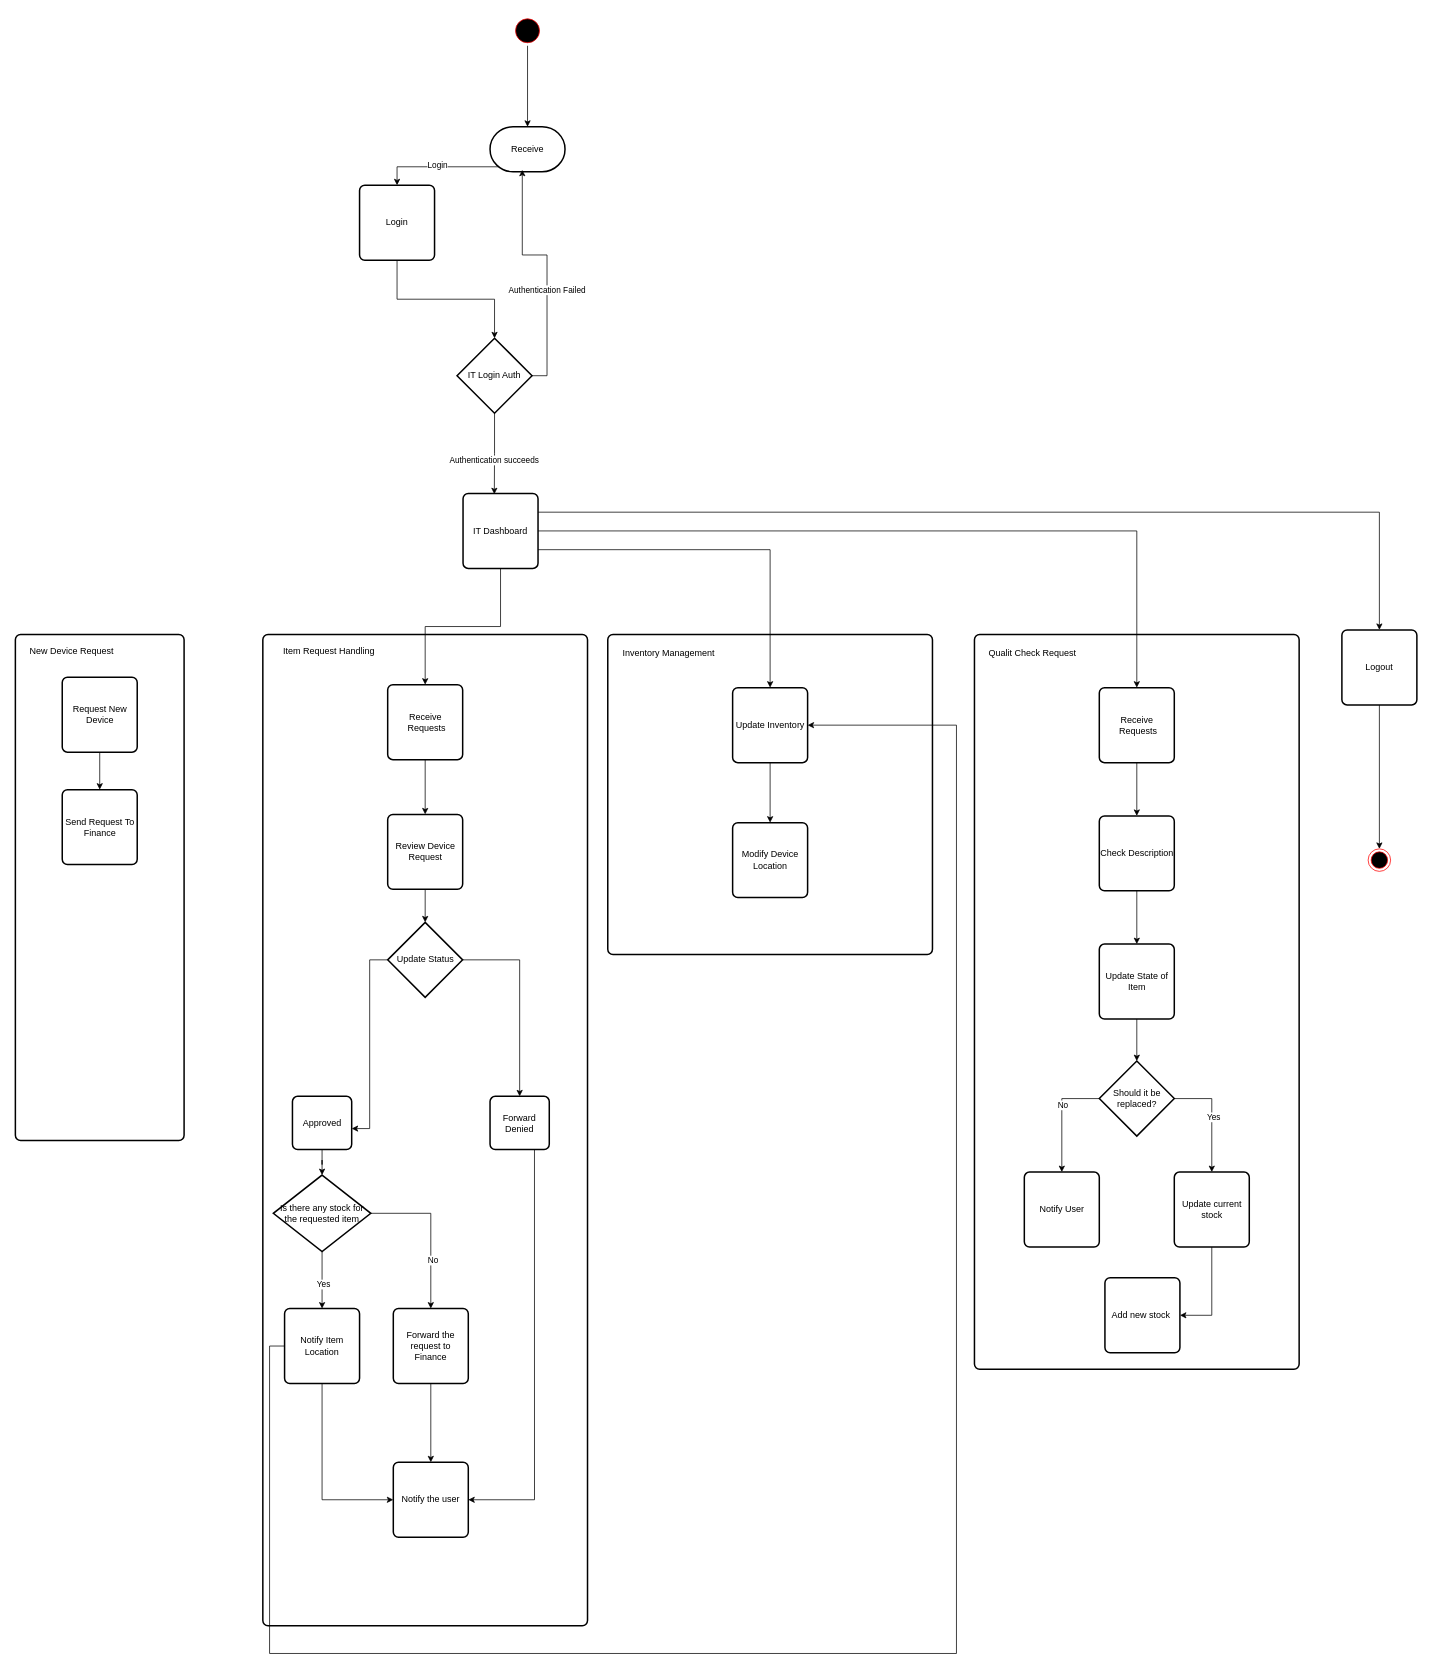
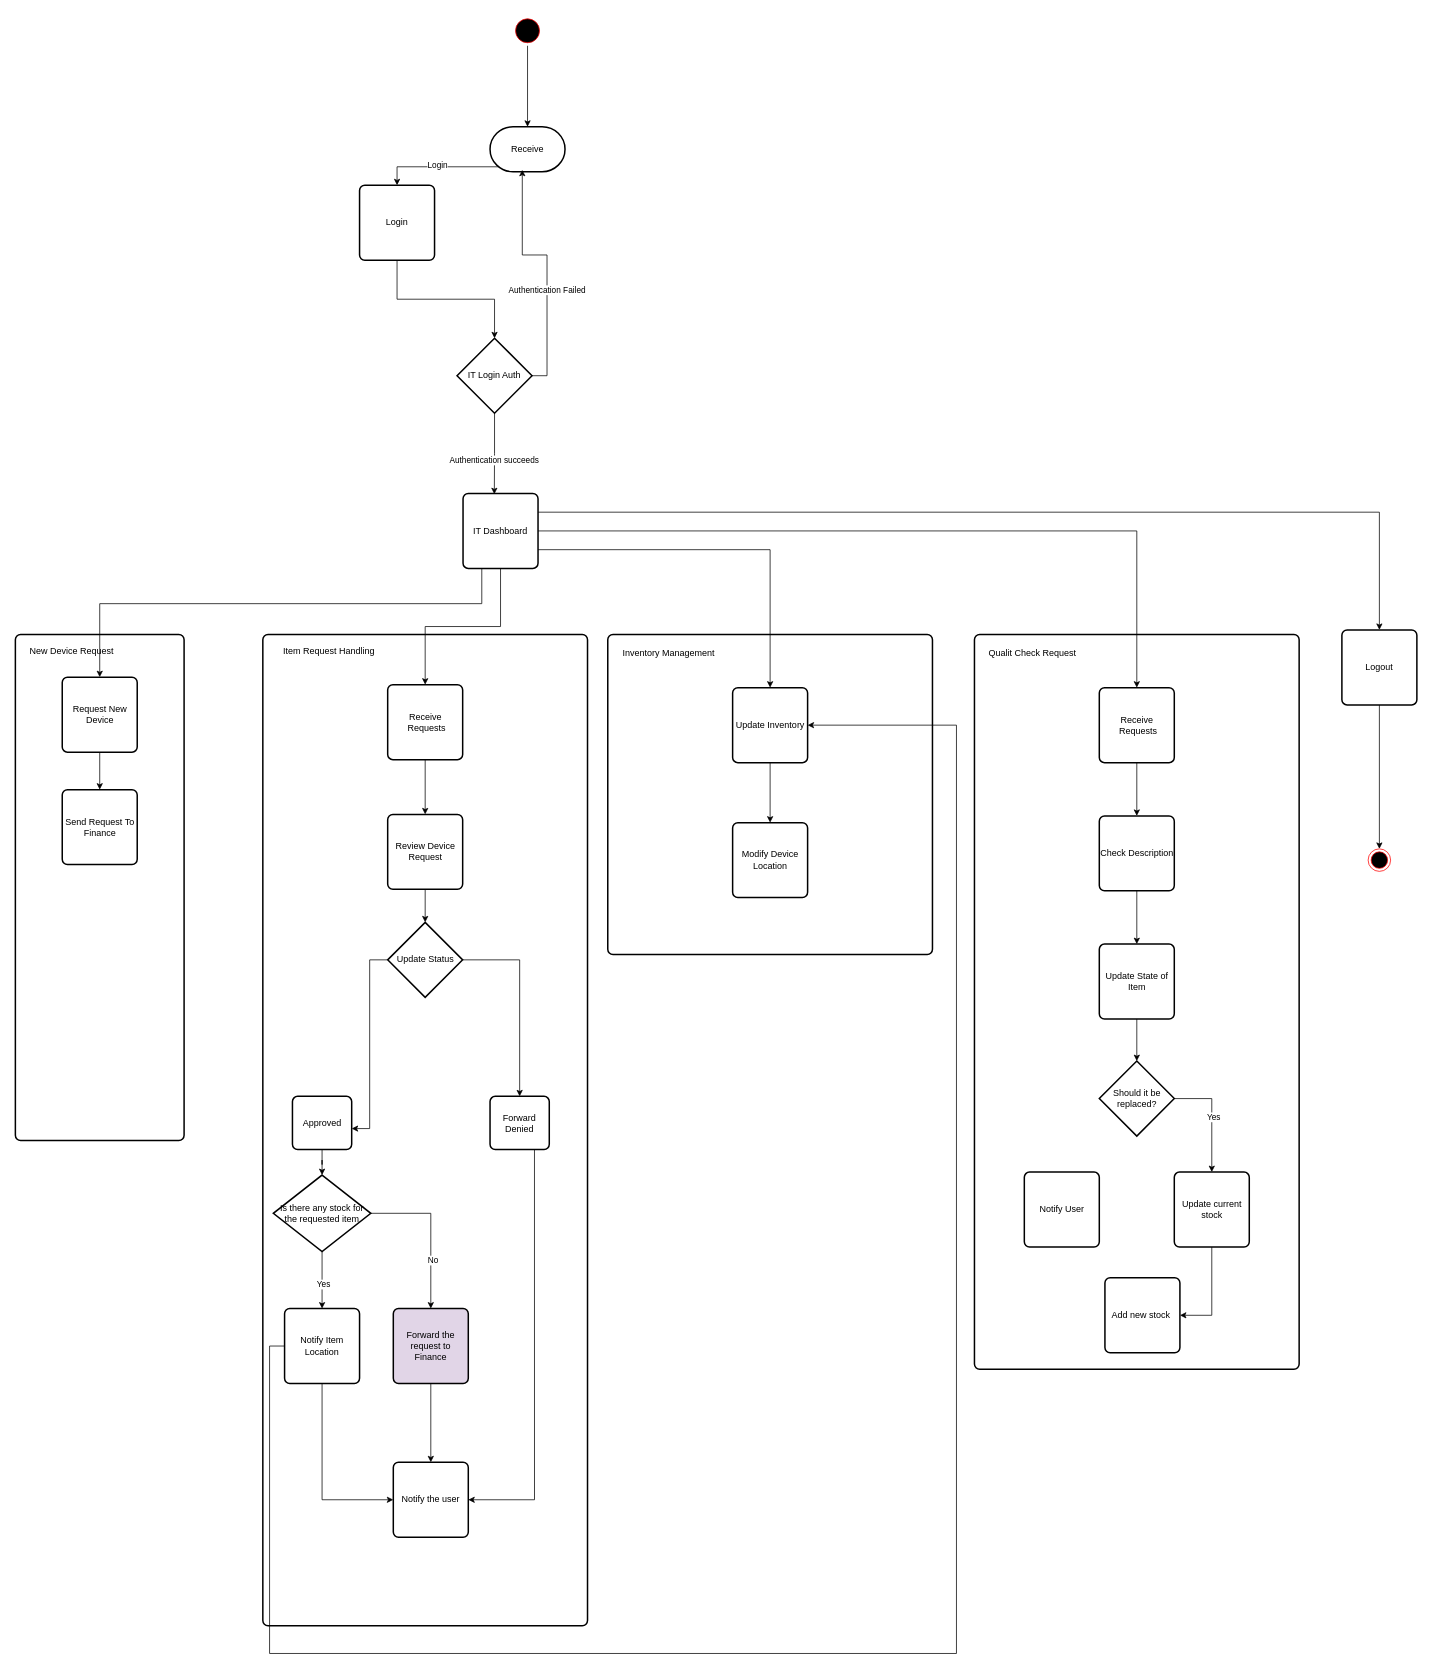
edge "IT Dashboard" -> "Request New Device": added
edge "Should it be replaced?" -> "Notify User": removed, label "No"
node "Forward the request to Finance": fillcolor #ffffff -> #e1d5e7
